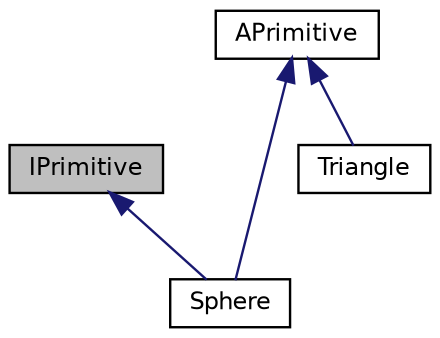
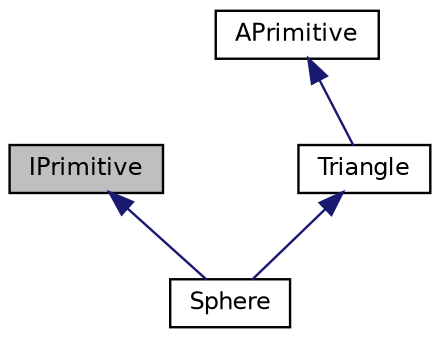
edge "Sphere" -> "APrimitive": now "Sphere" -> "Triangle"
